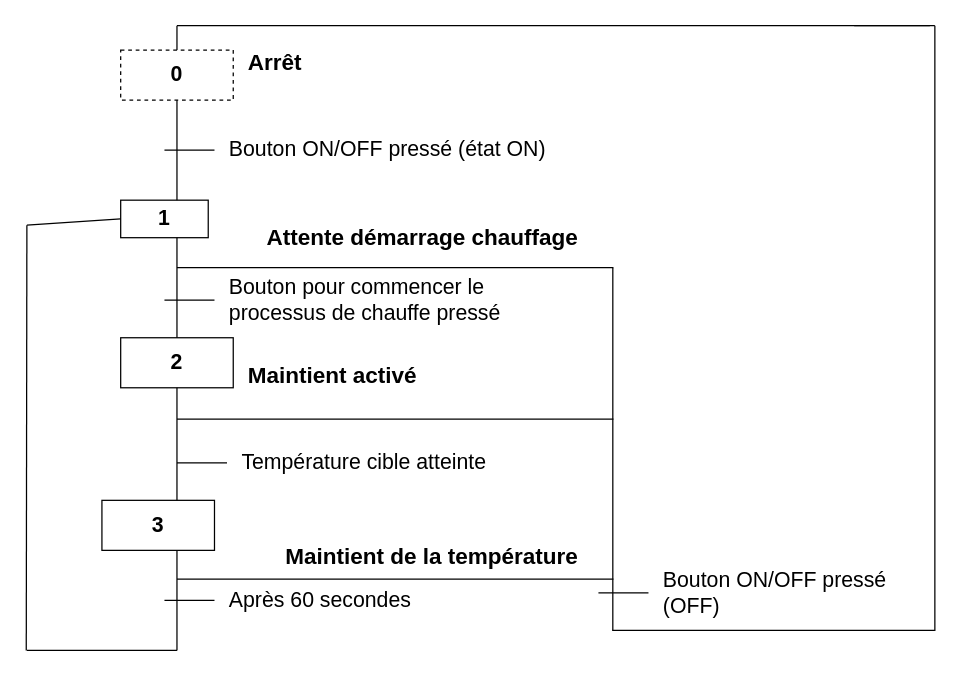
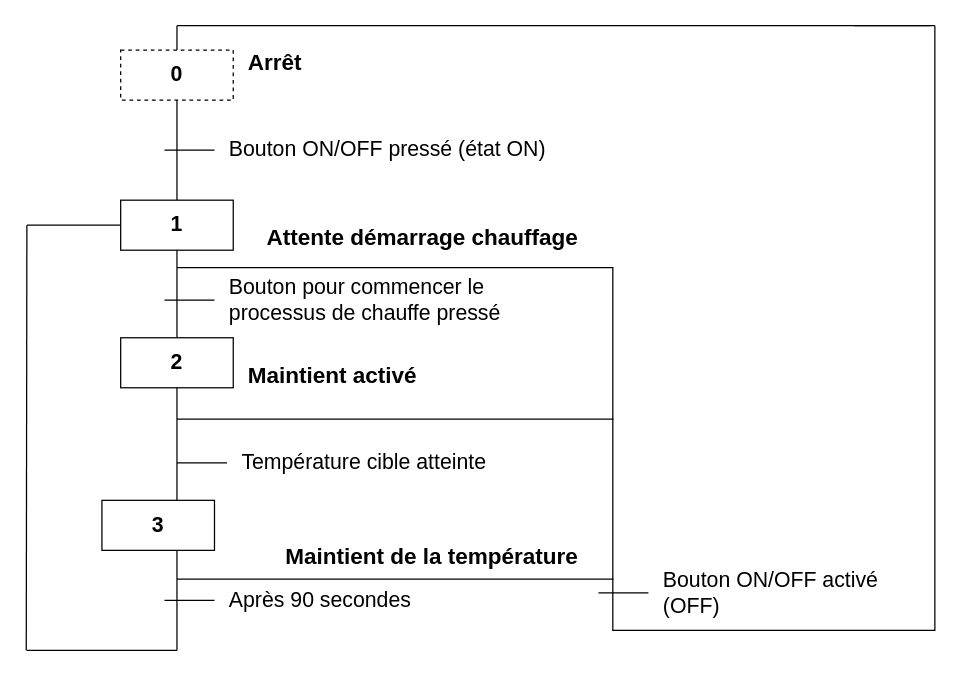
node "1": size 88x38 -> 113x50
node "Bouton ON/OFF pressé (OFF)": label "Bouton ON/OFF pressé (OFF)" -> "Bouton ON/OFF activé (OFF)"
node "Après 60 secondes": label "Après 60 secondes" -> "Après 90 secondes"
